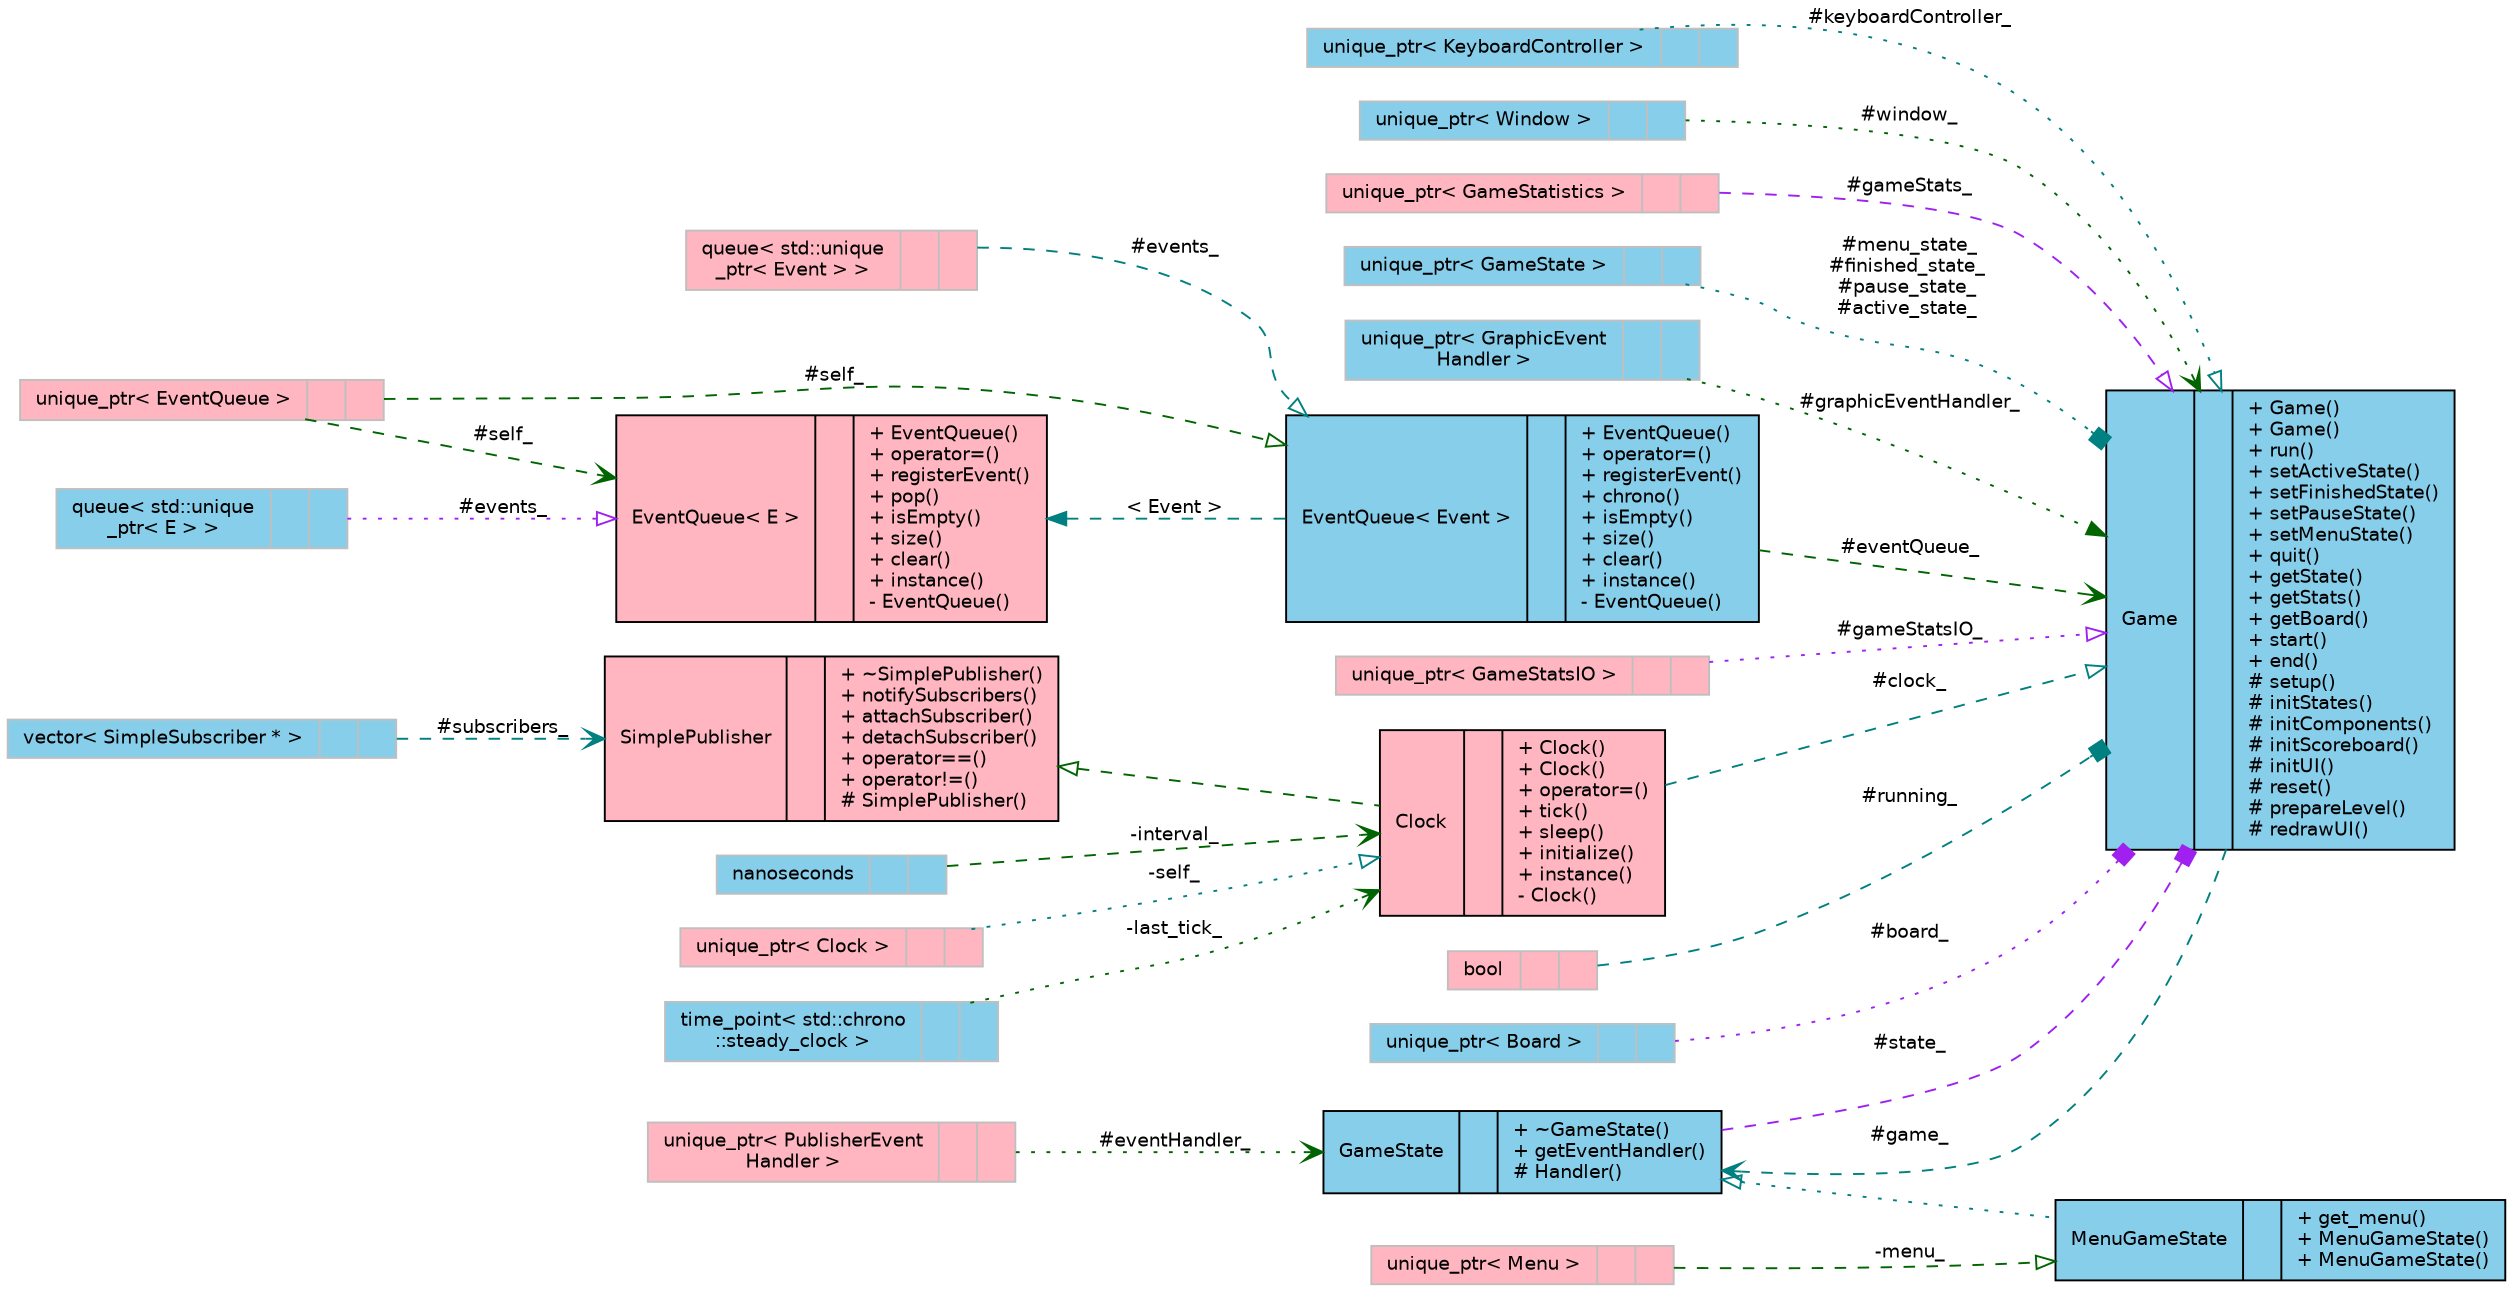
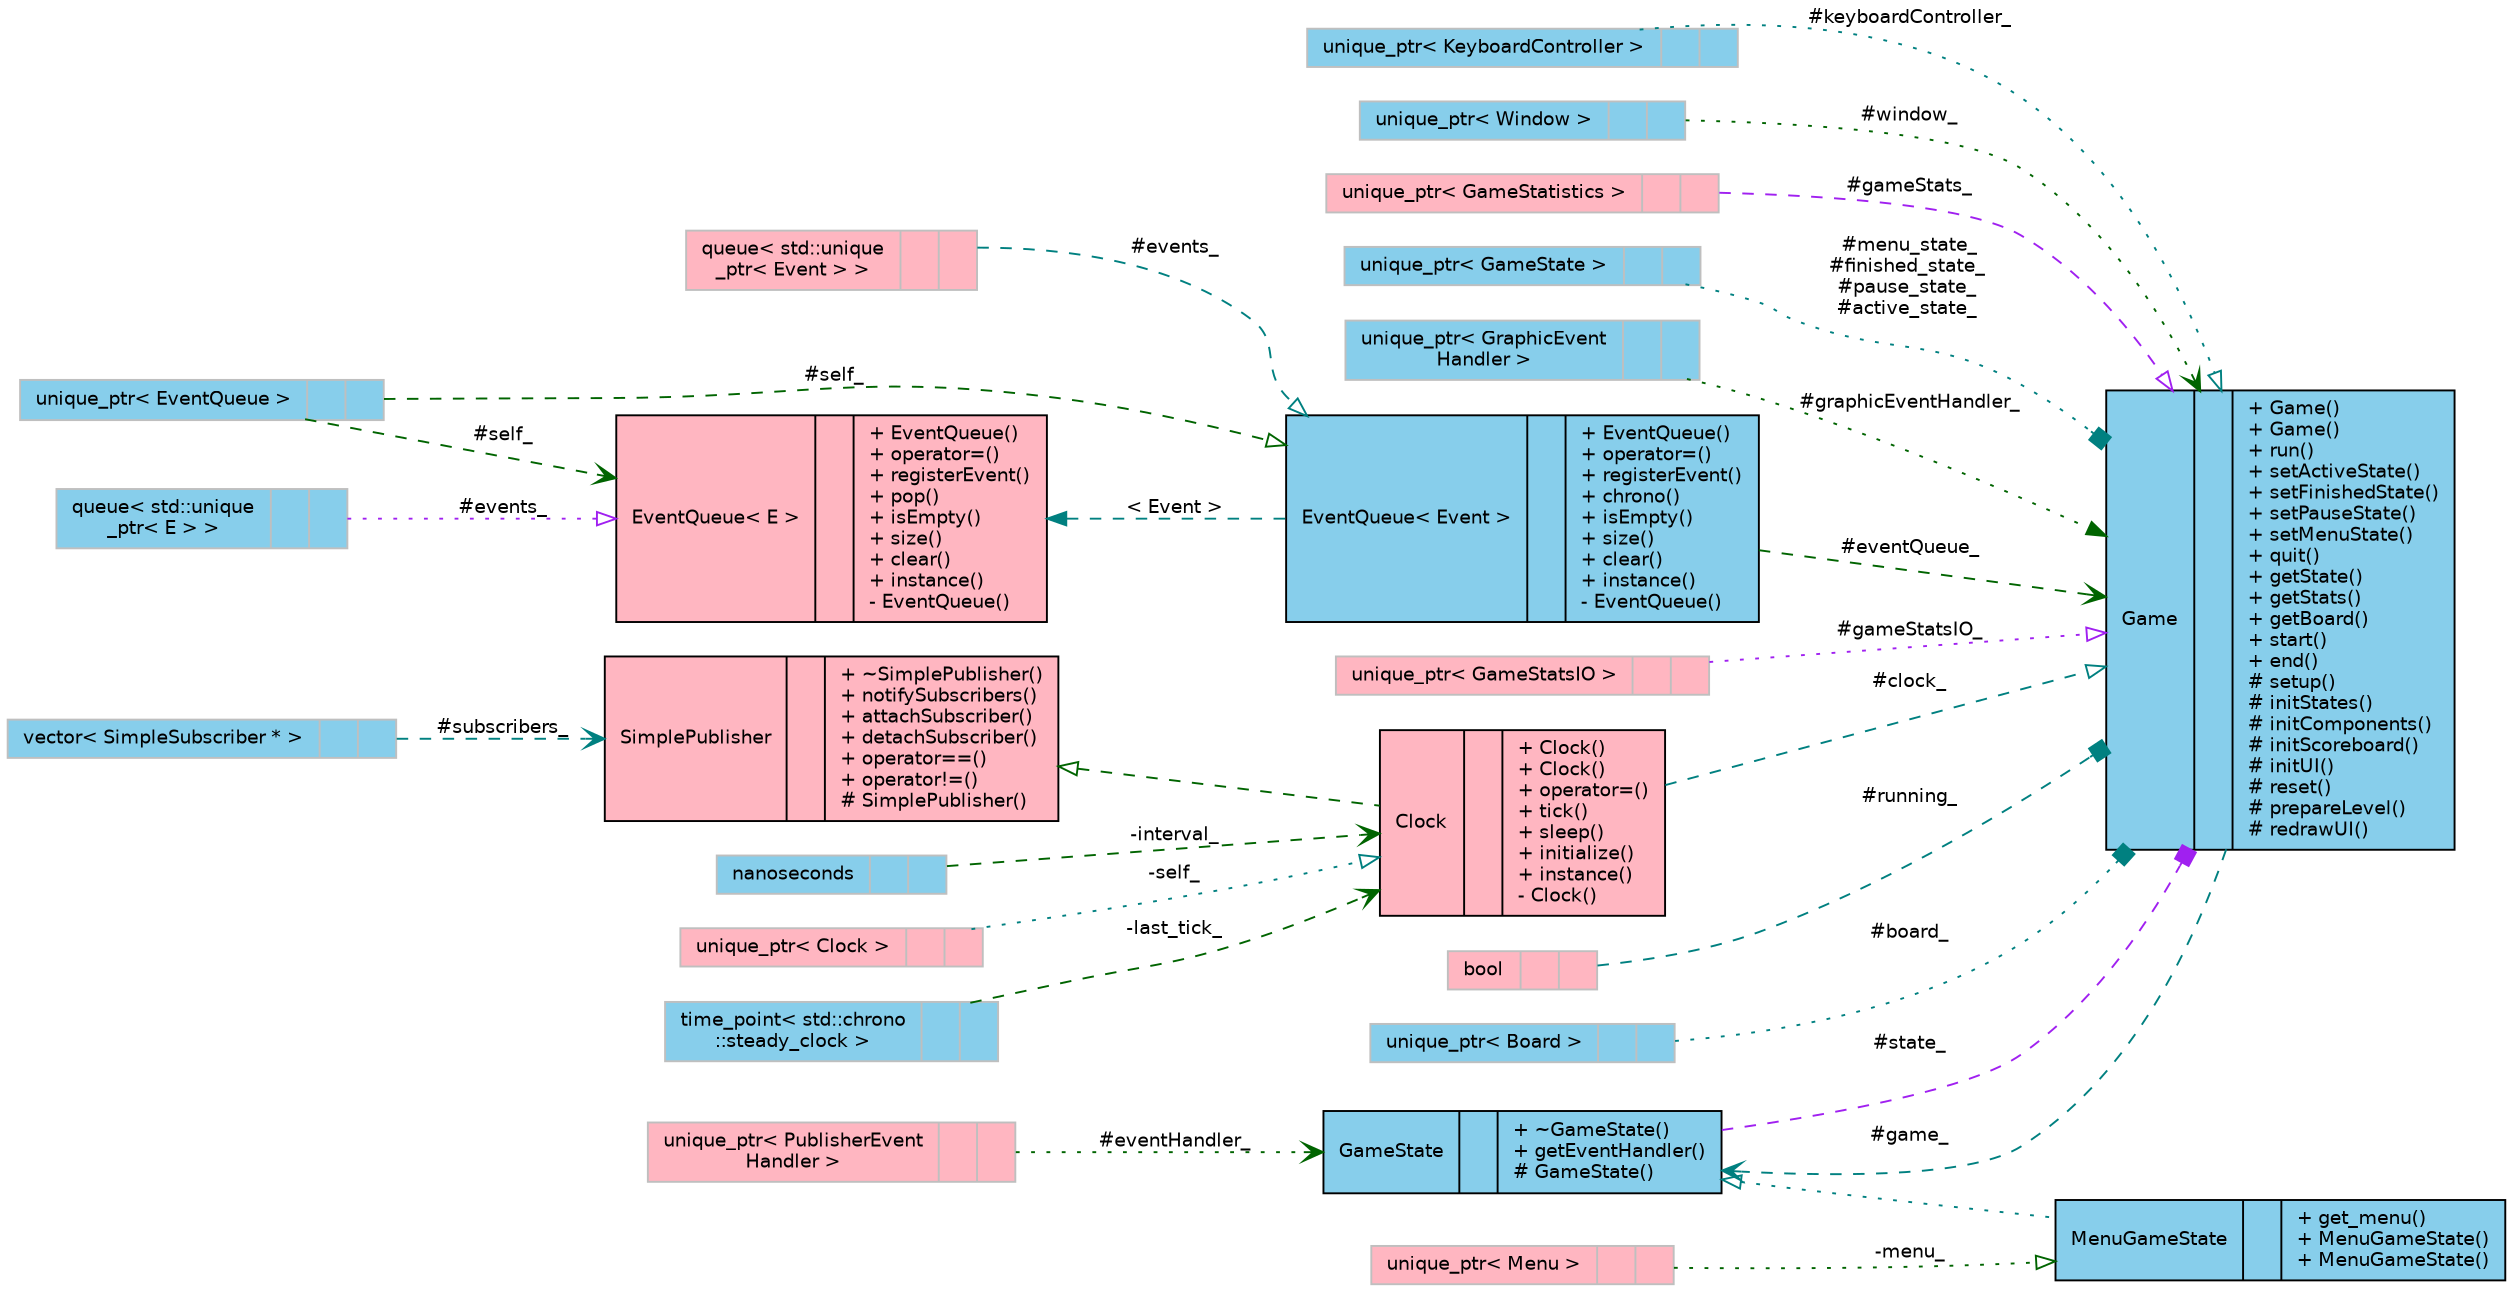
node "unique_ptr< EventQueue >": fillcolor lightpink -> skyblue
edge "time_point< std::chrono" -> "Clock": style dotted -> dashed
edge "unique_ptr< Board >" -> "Game": color purple -> teal
node "GameState": text "# Handler()" -> "# GameState()"
edge "unique_ptr< Menu >" -> "MenuGameState": style dashed -> dotted
